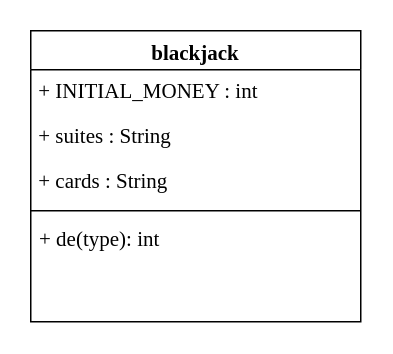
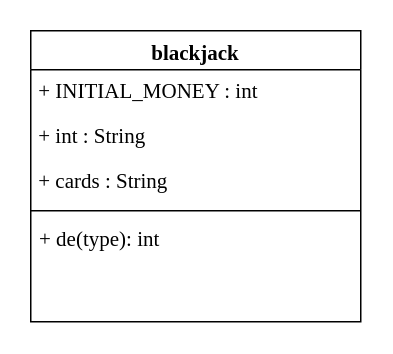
node "+ suites : String": label "+ suites : String" -> "+ int : String"
